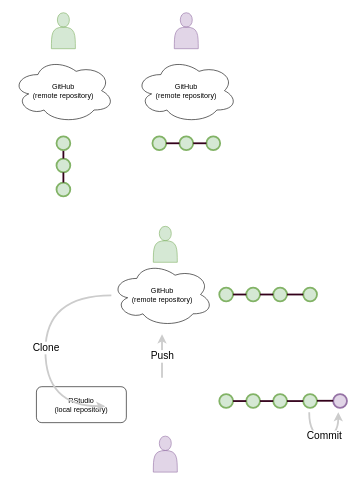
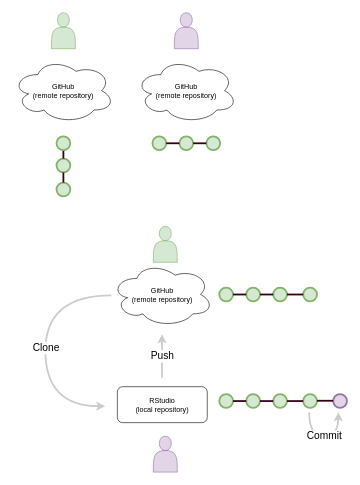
node "RStudio (local repository)": moved (81, 405) -> (162, 405)
